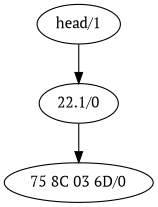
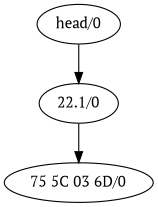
node "head/1": label "head/1" -> "head/0"
node "75 8C 03 6D/0": label "75 8C 03 6D/0" -> "75 5C 03 6D/0"
